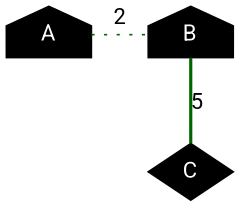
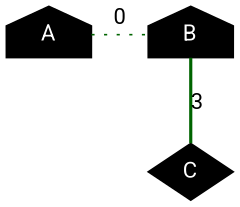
edge "A" -- "B": label "2" -> "0"
edge "B" -- "C": label "5" -> "3"
